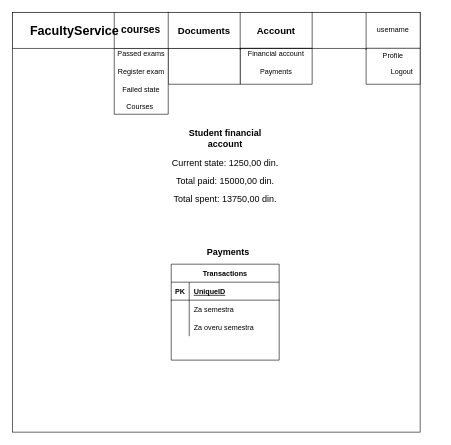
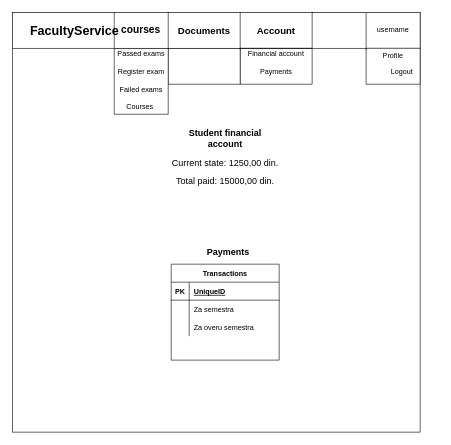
node "Failed state": label "Failed state" -> "Failed exams"
node "Total spent: 13750,00 din.": removed
